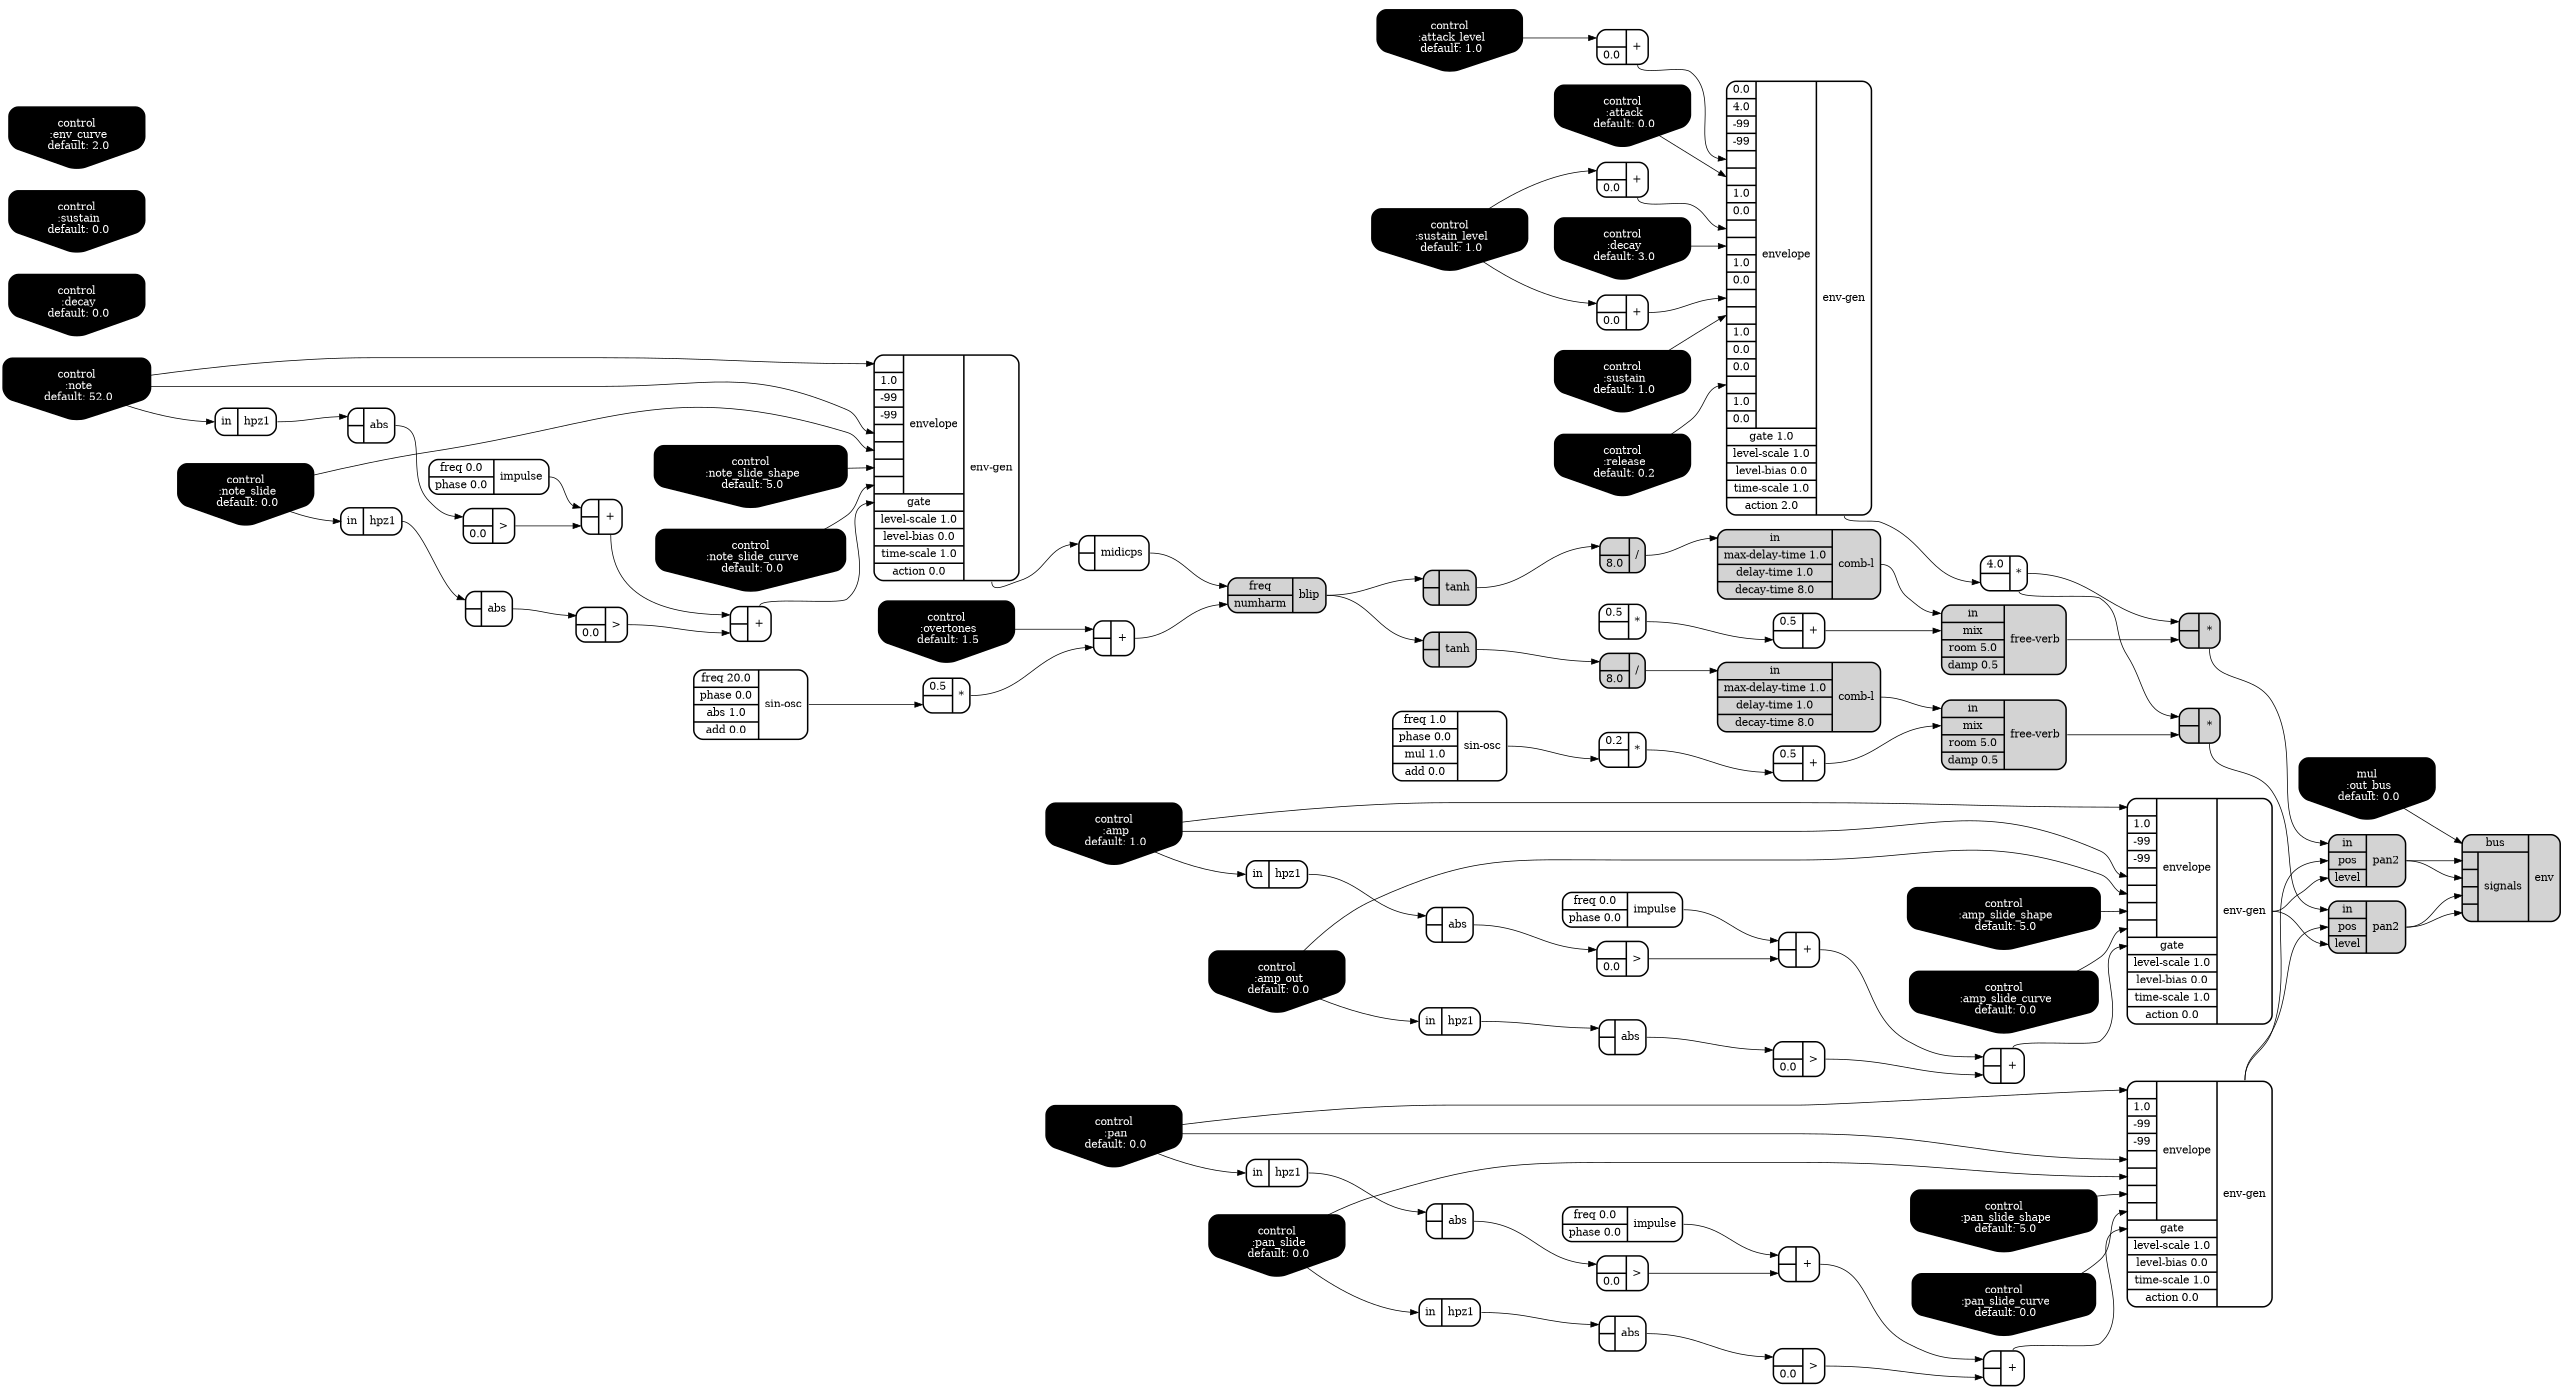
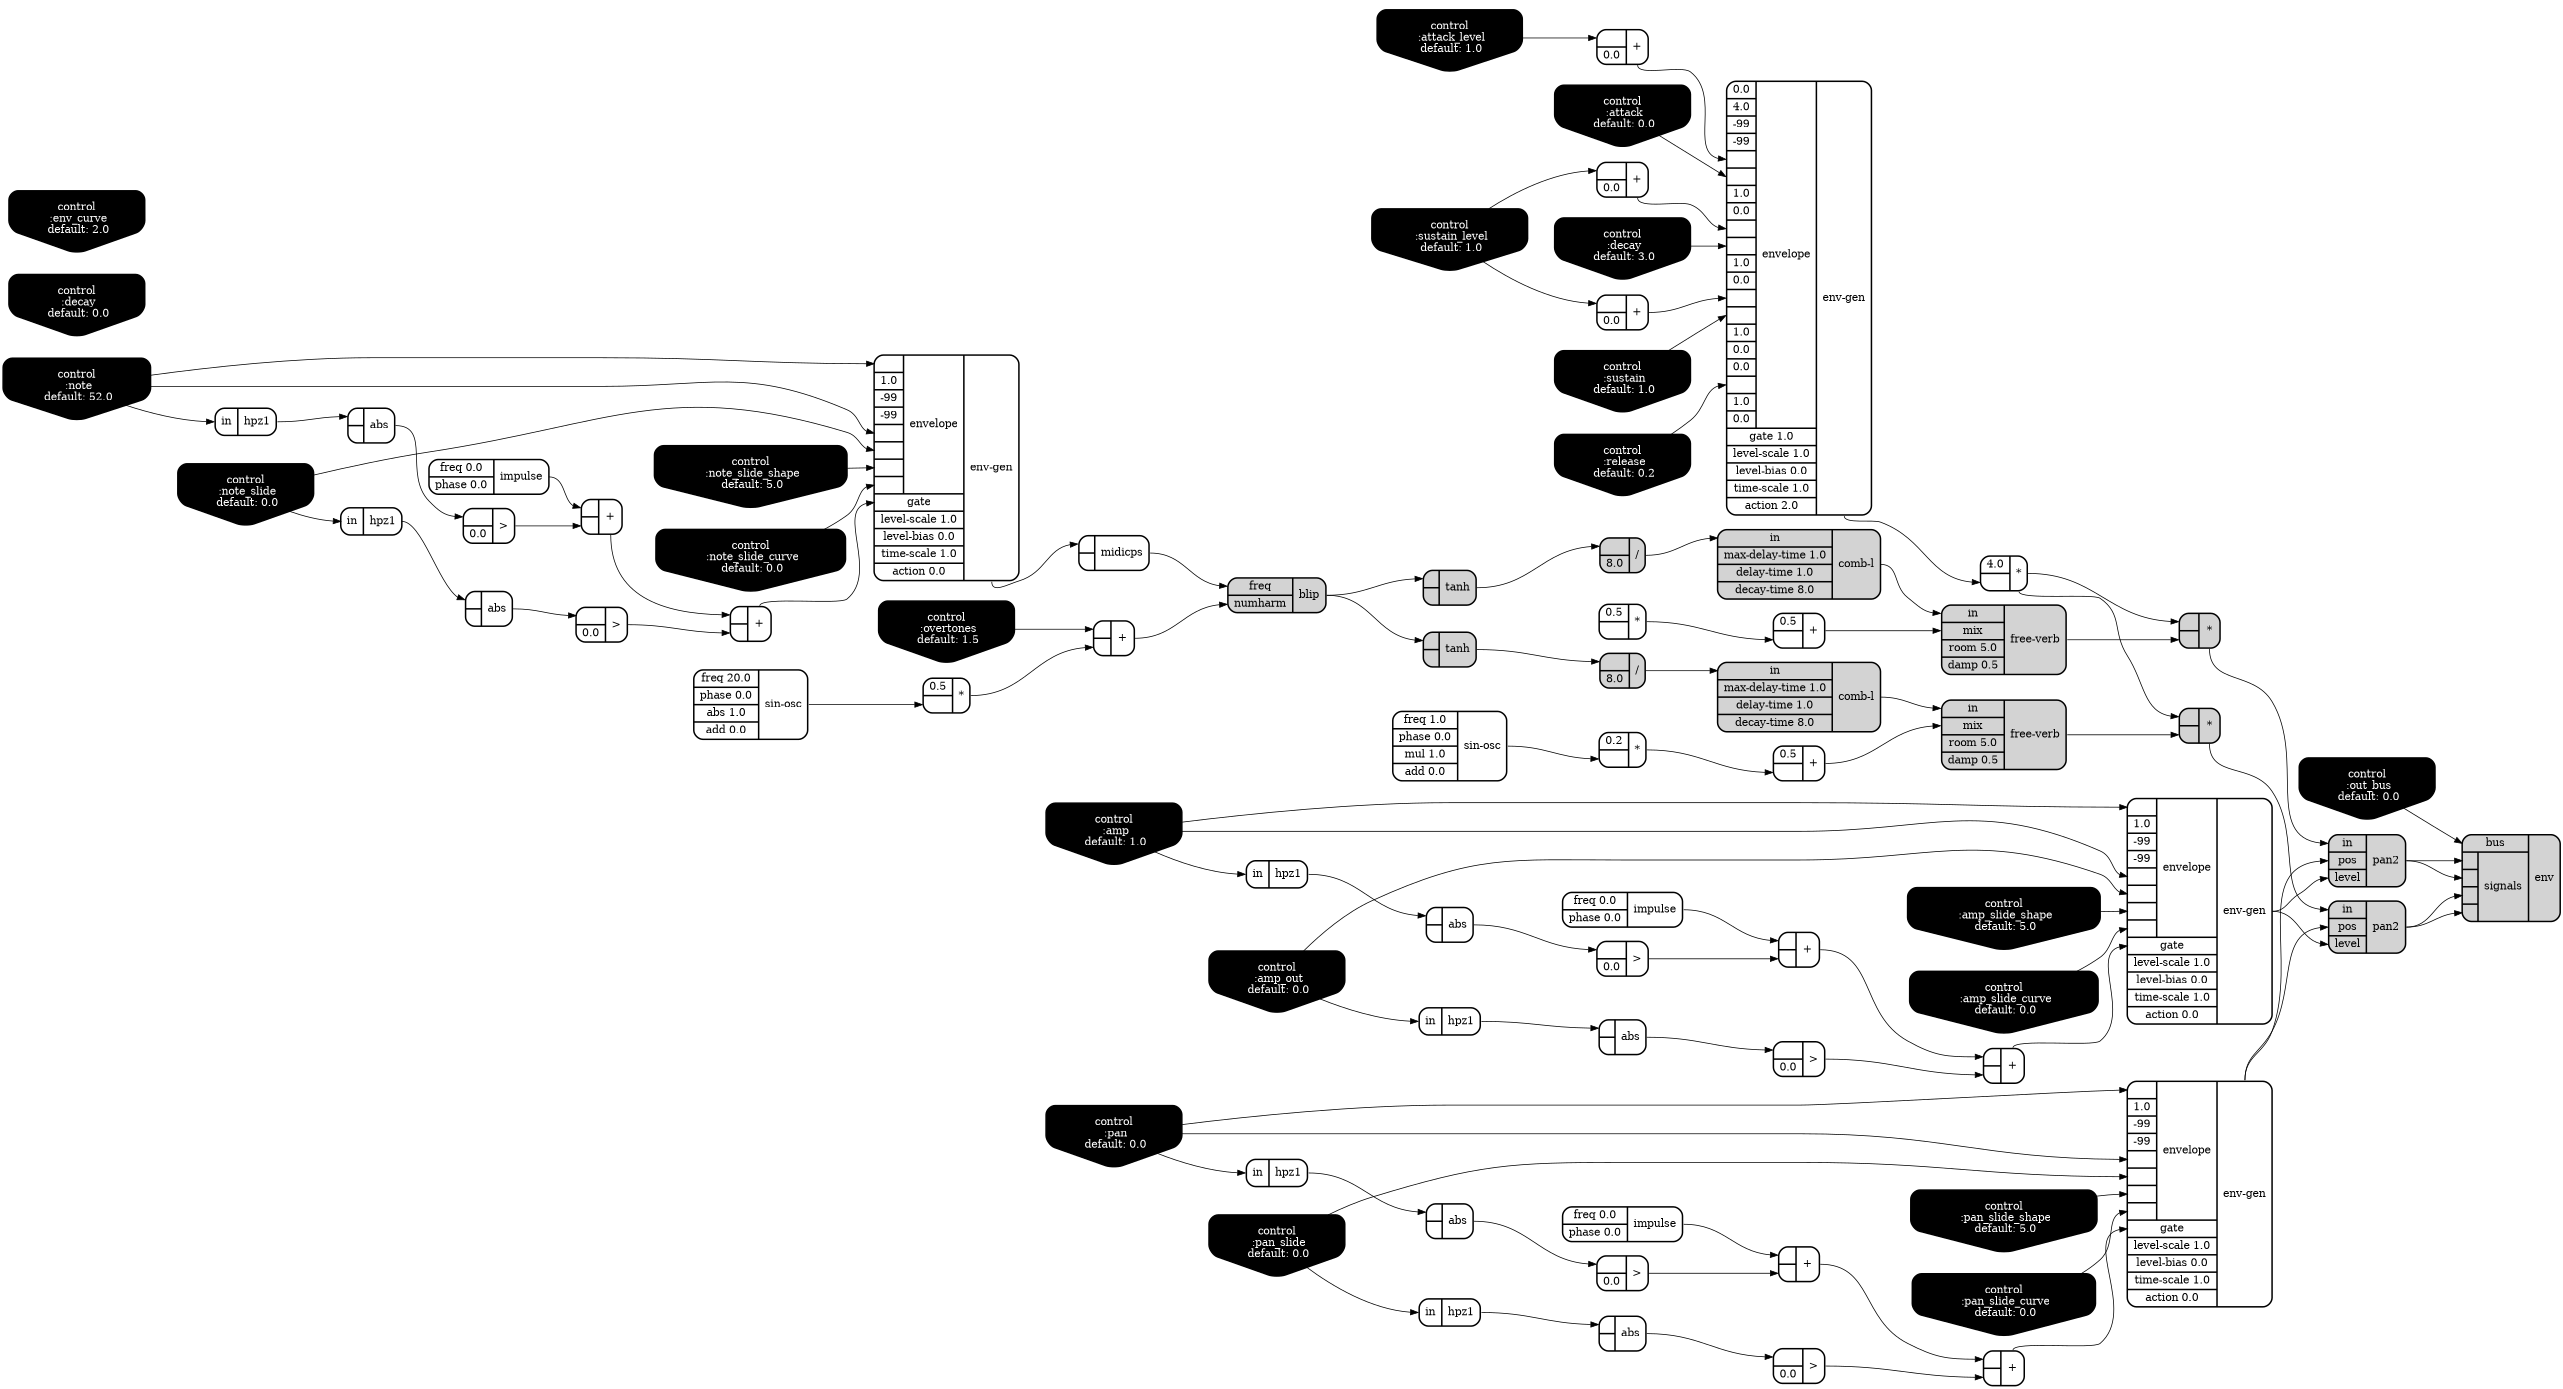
node "control :sustain default: 0.0": removed
node "mul :out_bus default: 0.0": label "mul :out_bus default: 0.0" -> "control :out_bus default: 0.0"
